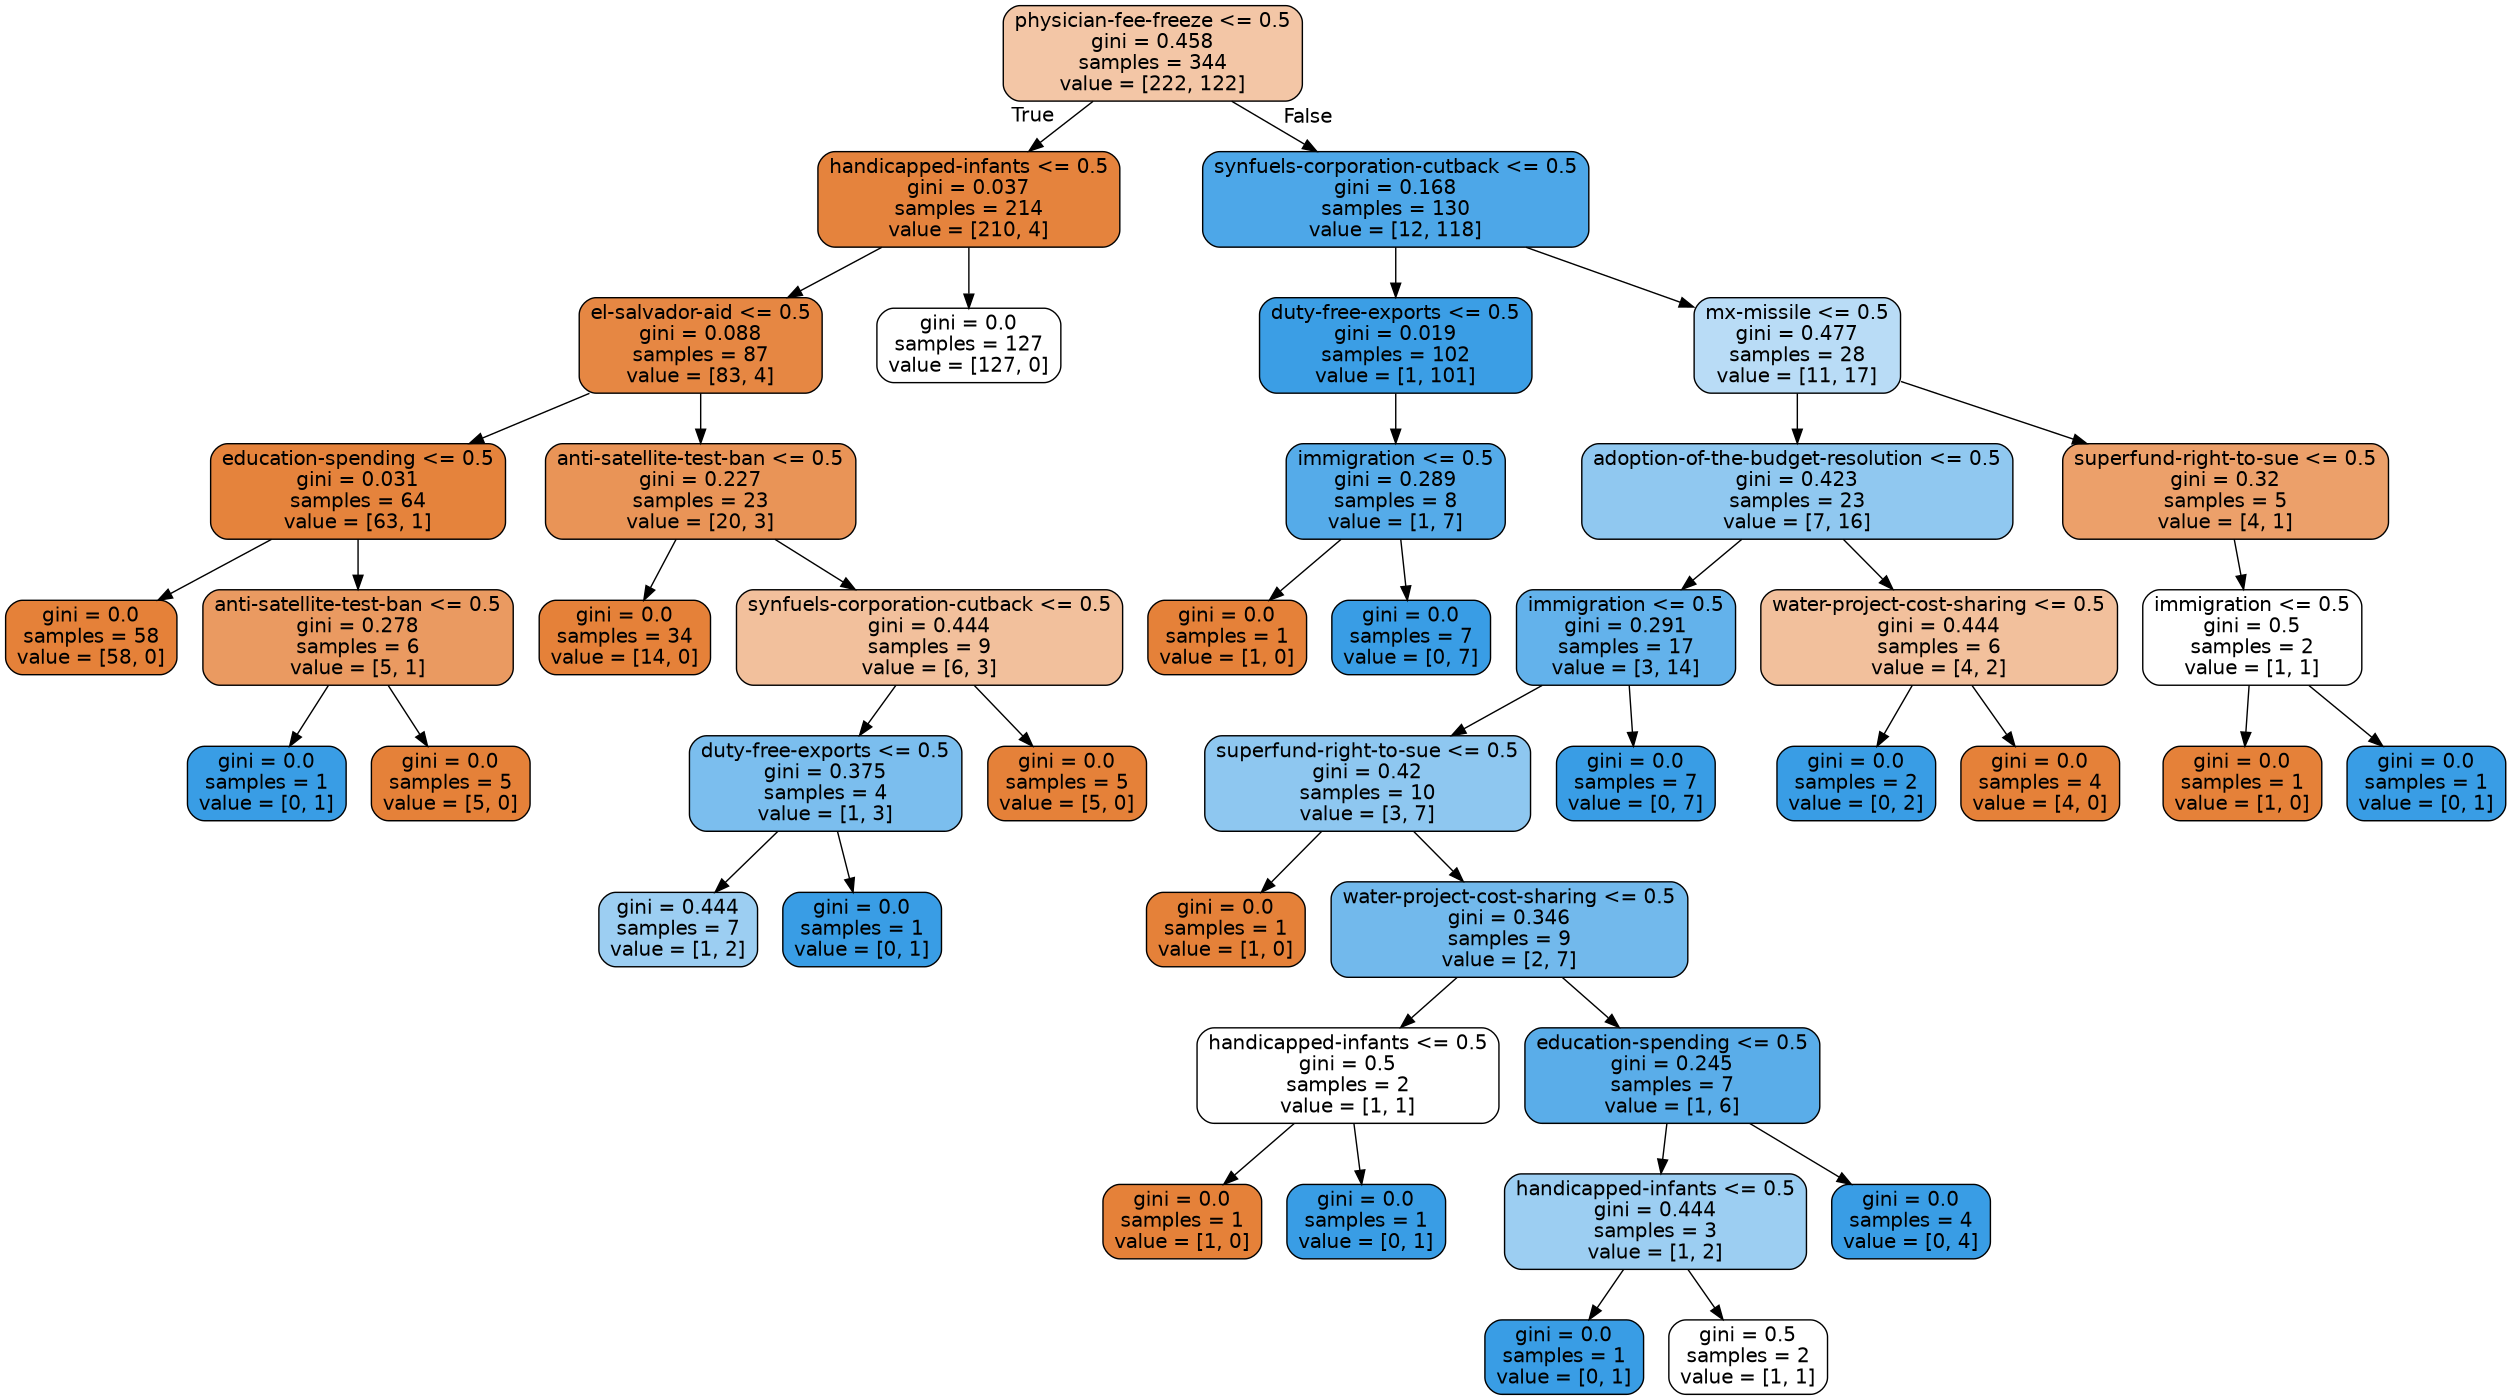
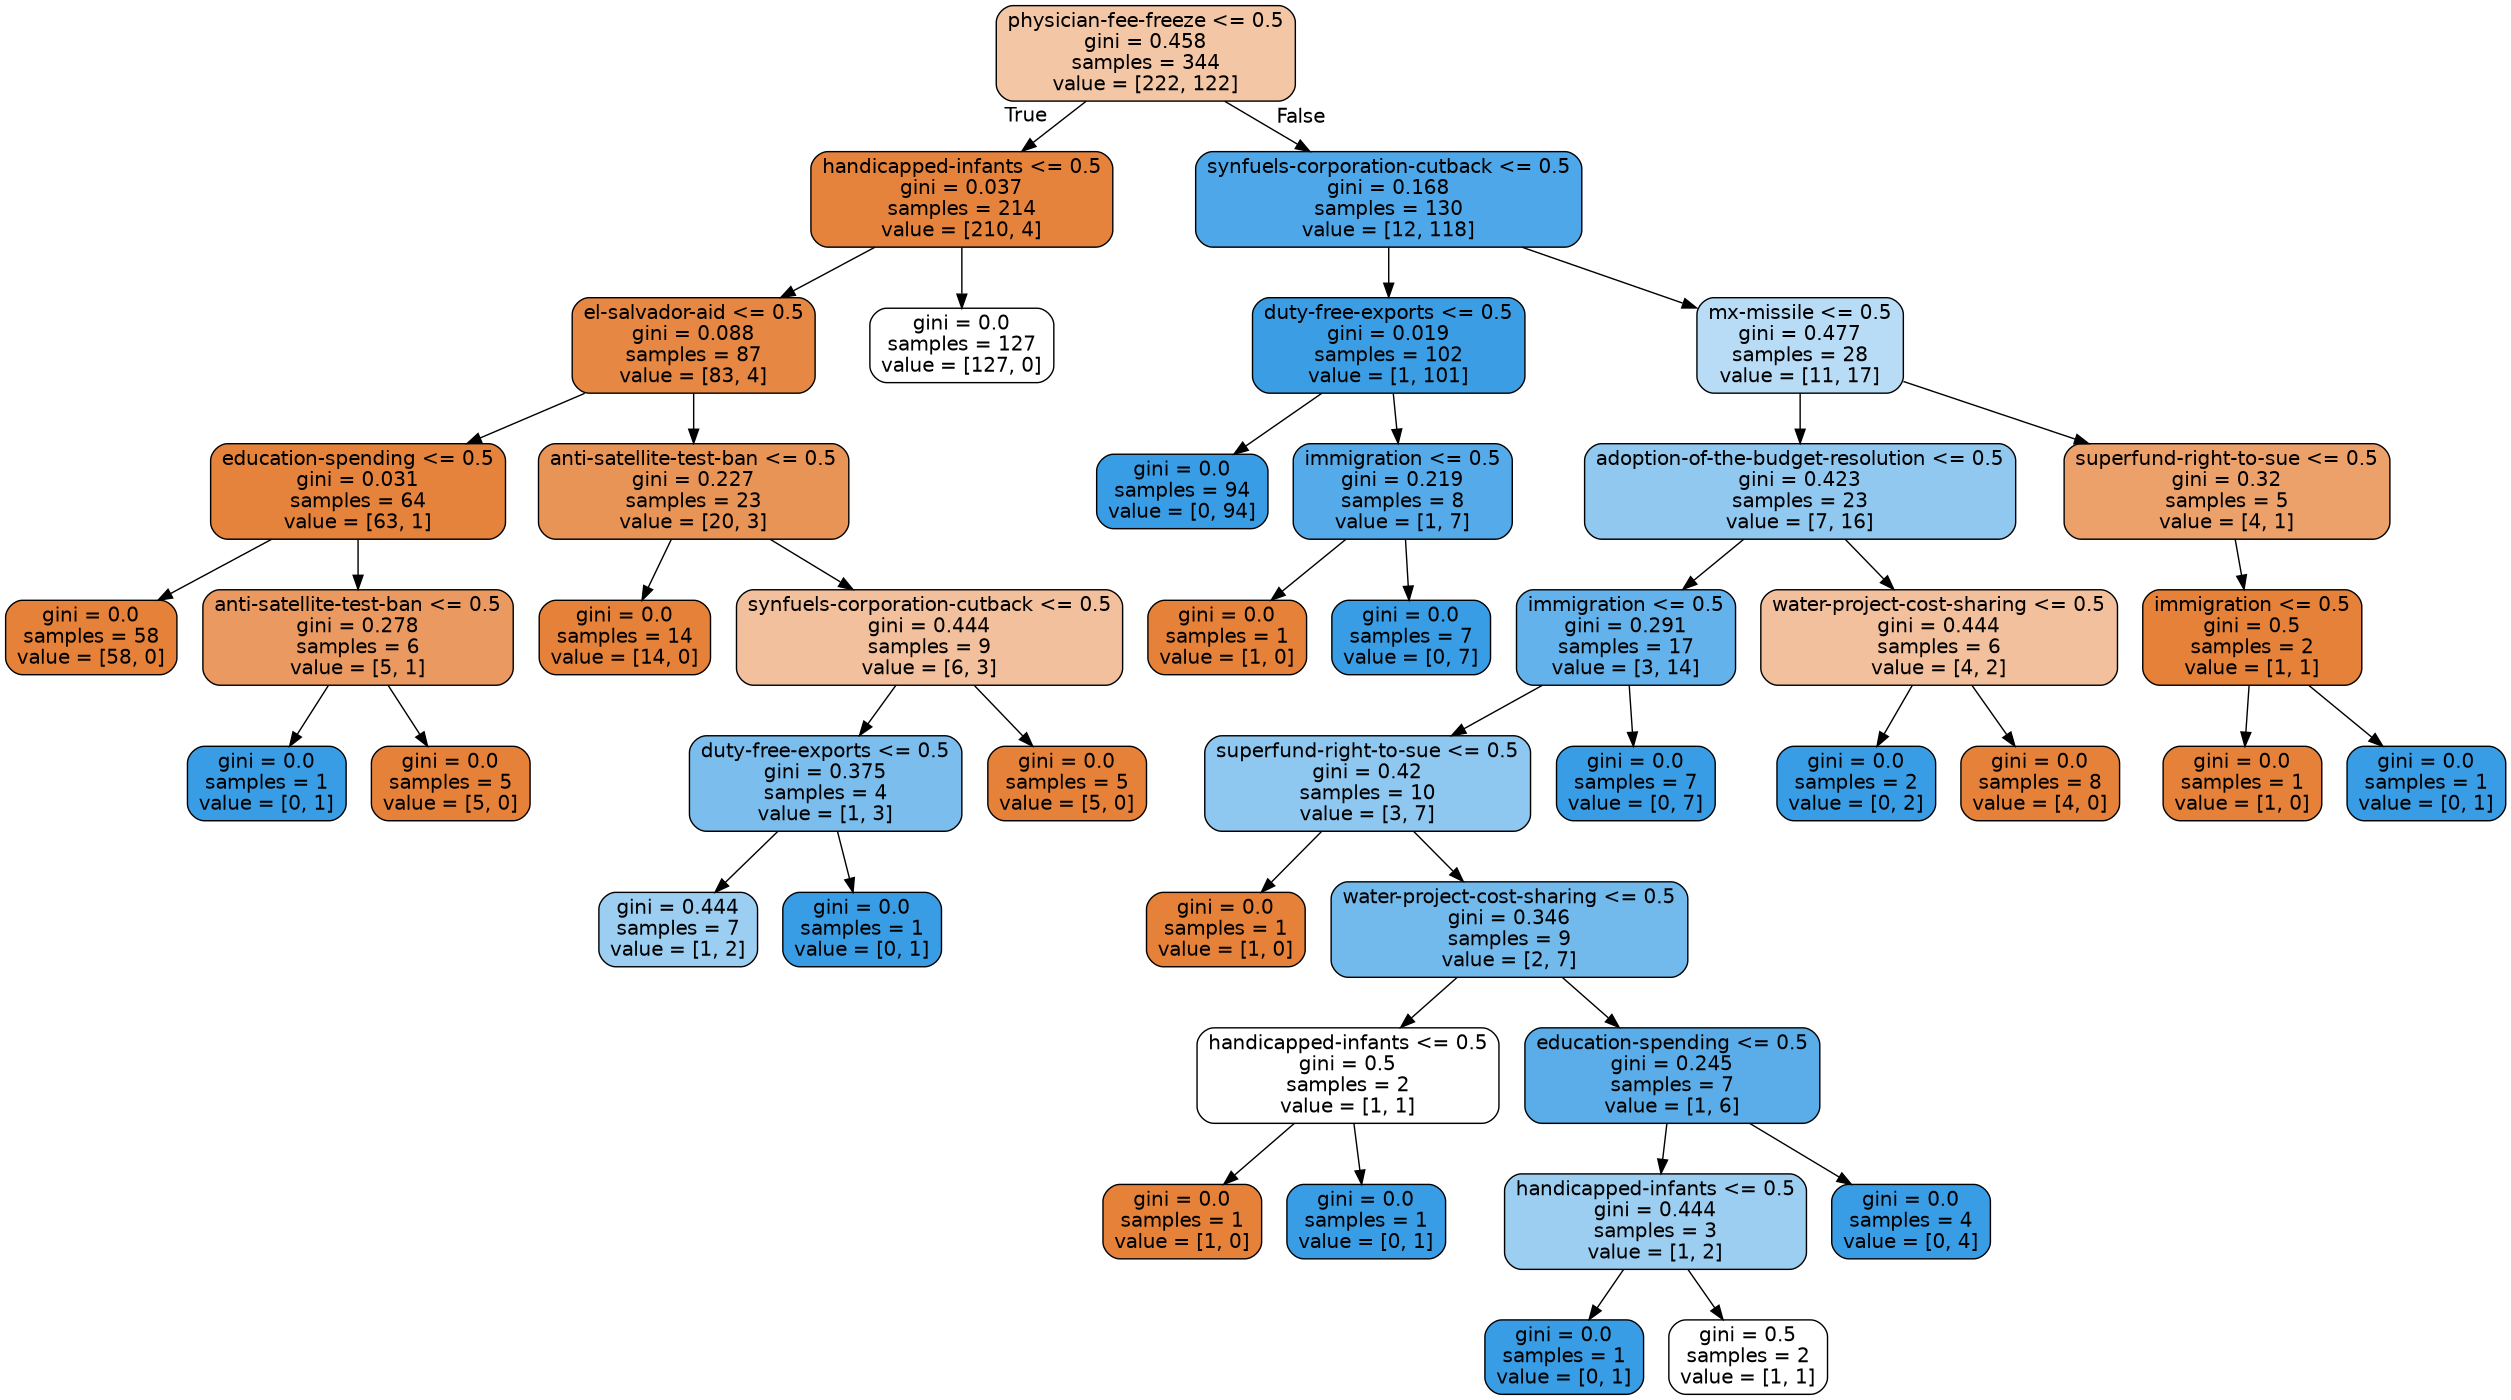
node "gini = 0.0 samples = 94 value = [0, 94]": added
node "immigration <= 0.5 gini = 0.289 samples = 8 value = [1, 7]": label "immigration <= 0.5 gini = 0.289 samples = 8 value = [1, 7]" -> "immigration <= 0.5 gini = 0.219 samples = 8 value = [1, 7]"
node "gini = 0.0 samples = 34 value = [14, 0]": label "gini = 0.0 samples = 34 value = [14, 0]" -> "gini = 0.0 samples = 14 value = [14, 0]"
node "immigration <= 0.5 gini = 0.5 samples = 2 value = [1, 1]": fillcolor #ffffff -> #e58139
node "gini = 0.0 samples = 4 value = [4, 0]": label "gini = 0.0 samples = 4 value = [4, 0]" -> "gini = 0.0 samples = 8 value = [4, 0]"
